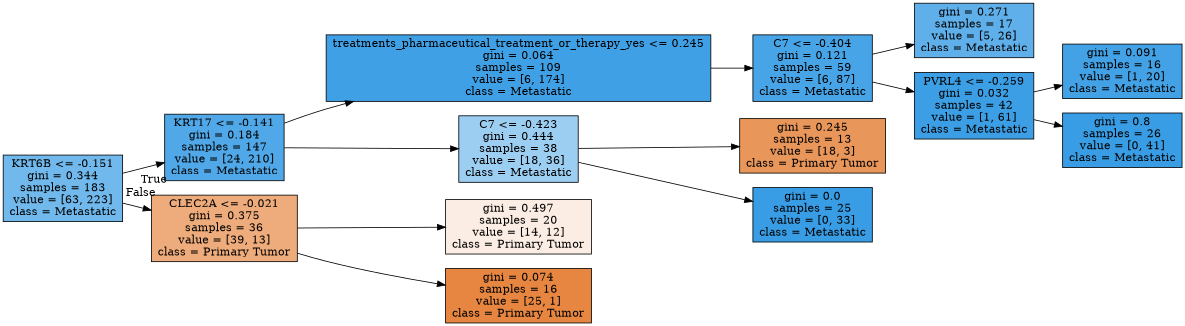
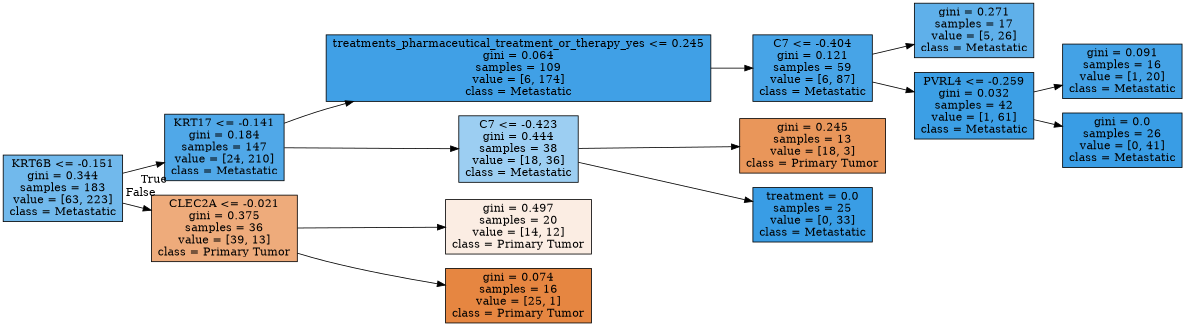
node "gini = 0.8 samples = 26 value = [0, 41] class = Metastatic": label "gini = 0.8 samples = 26 value = [0, 41] class = Metastatic" -> "gini = 0.0 samples = 26 value = [0, 41] class = Metastatic"
node "gini = 0.0 samples = 25 value = [0, 33] class = Metastatic": label "gini = 0.0 samples = 25 value = [0, 33] class = Metastatic" -> "treatment = 0.0 samples = 25 value = [0, 33] class = Metastatic"
